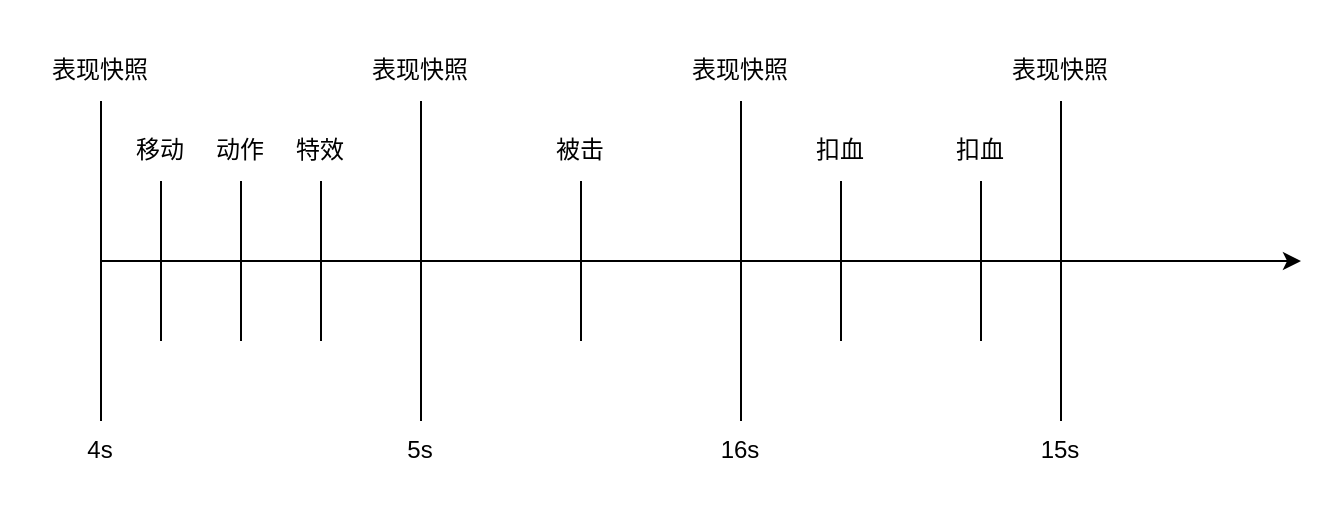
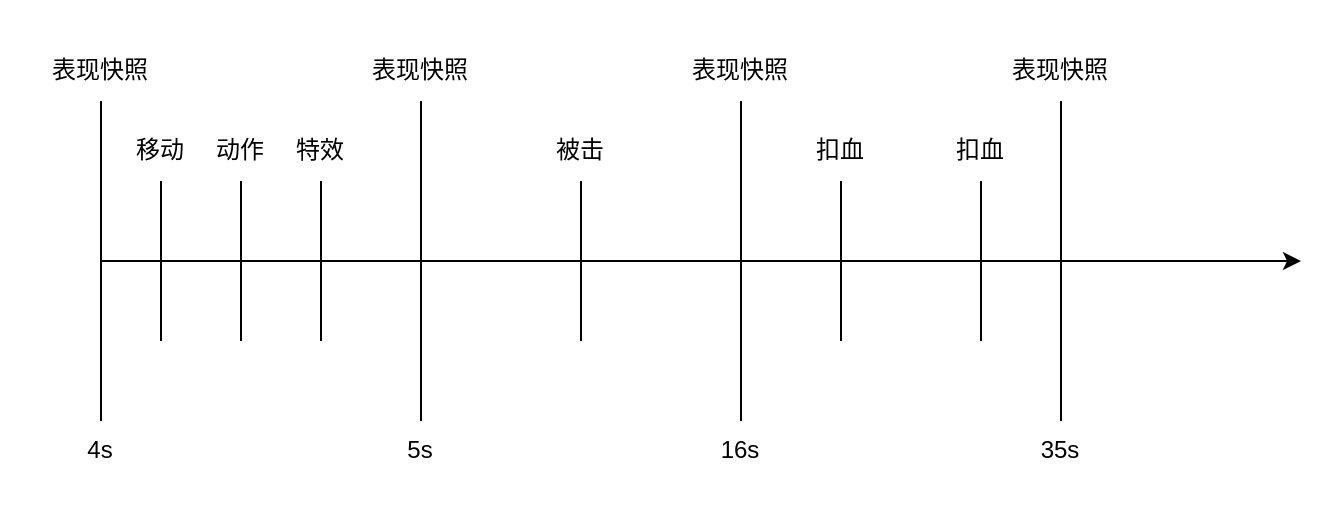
node "15s": label "15s" -> "35s"
